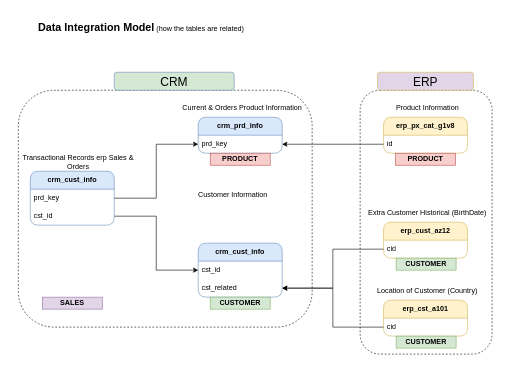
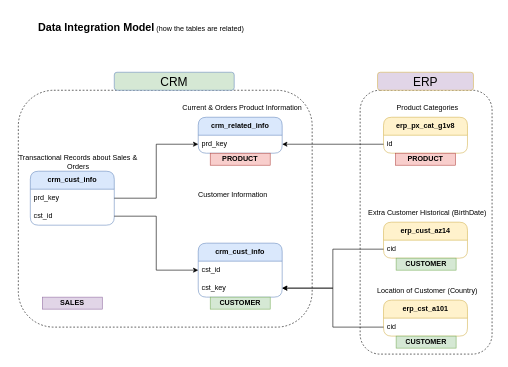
node "Product Information": label "Product Information" -> "Product Categories"
node "crm_prd_info": label "crm_prd_info" -> "crm_related_info"
node "Transactional Records erp Sales & Orders": label "Transactional Records erp Sales & Orders" -> "Transactional Records about Sales & Orders"
node "erp_cust_az12": label "erp_cust_az12" -> "erp_cust_az14"
node "cst_related": label "cst_related" -> "cst_key"
